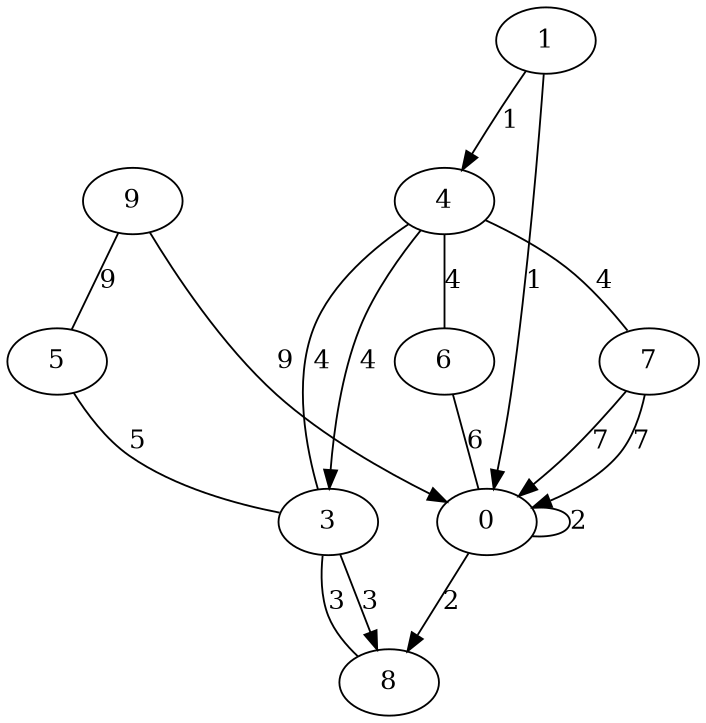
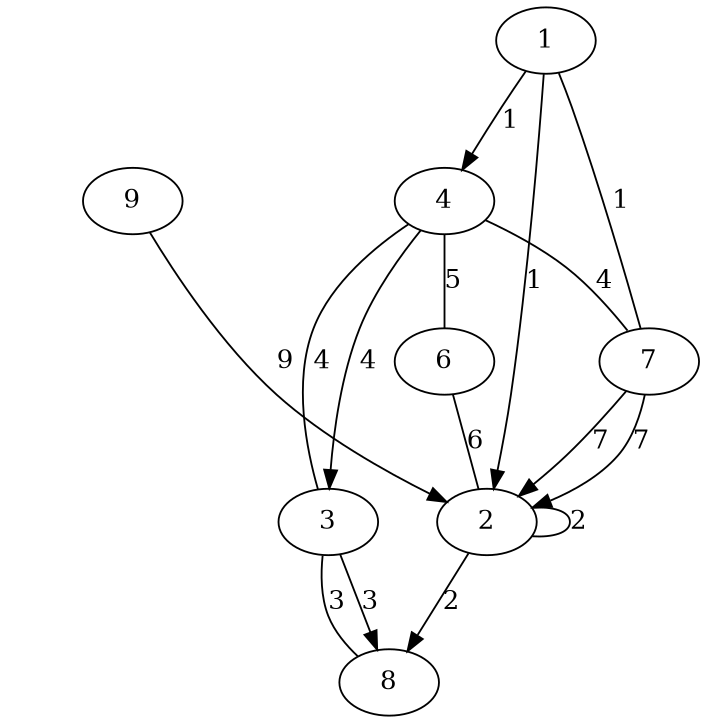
edge "1" -- "7": added, label "1"
edge "4" -- "6": label "4" -> "5"
node "5": removed
node "0": label "0" -> "2"
